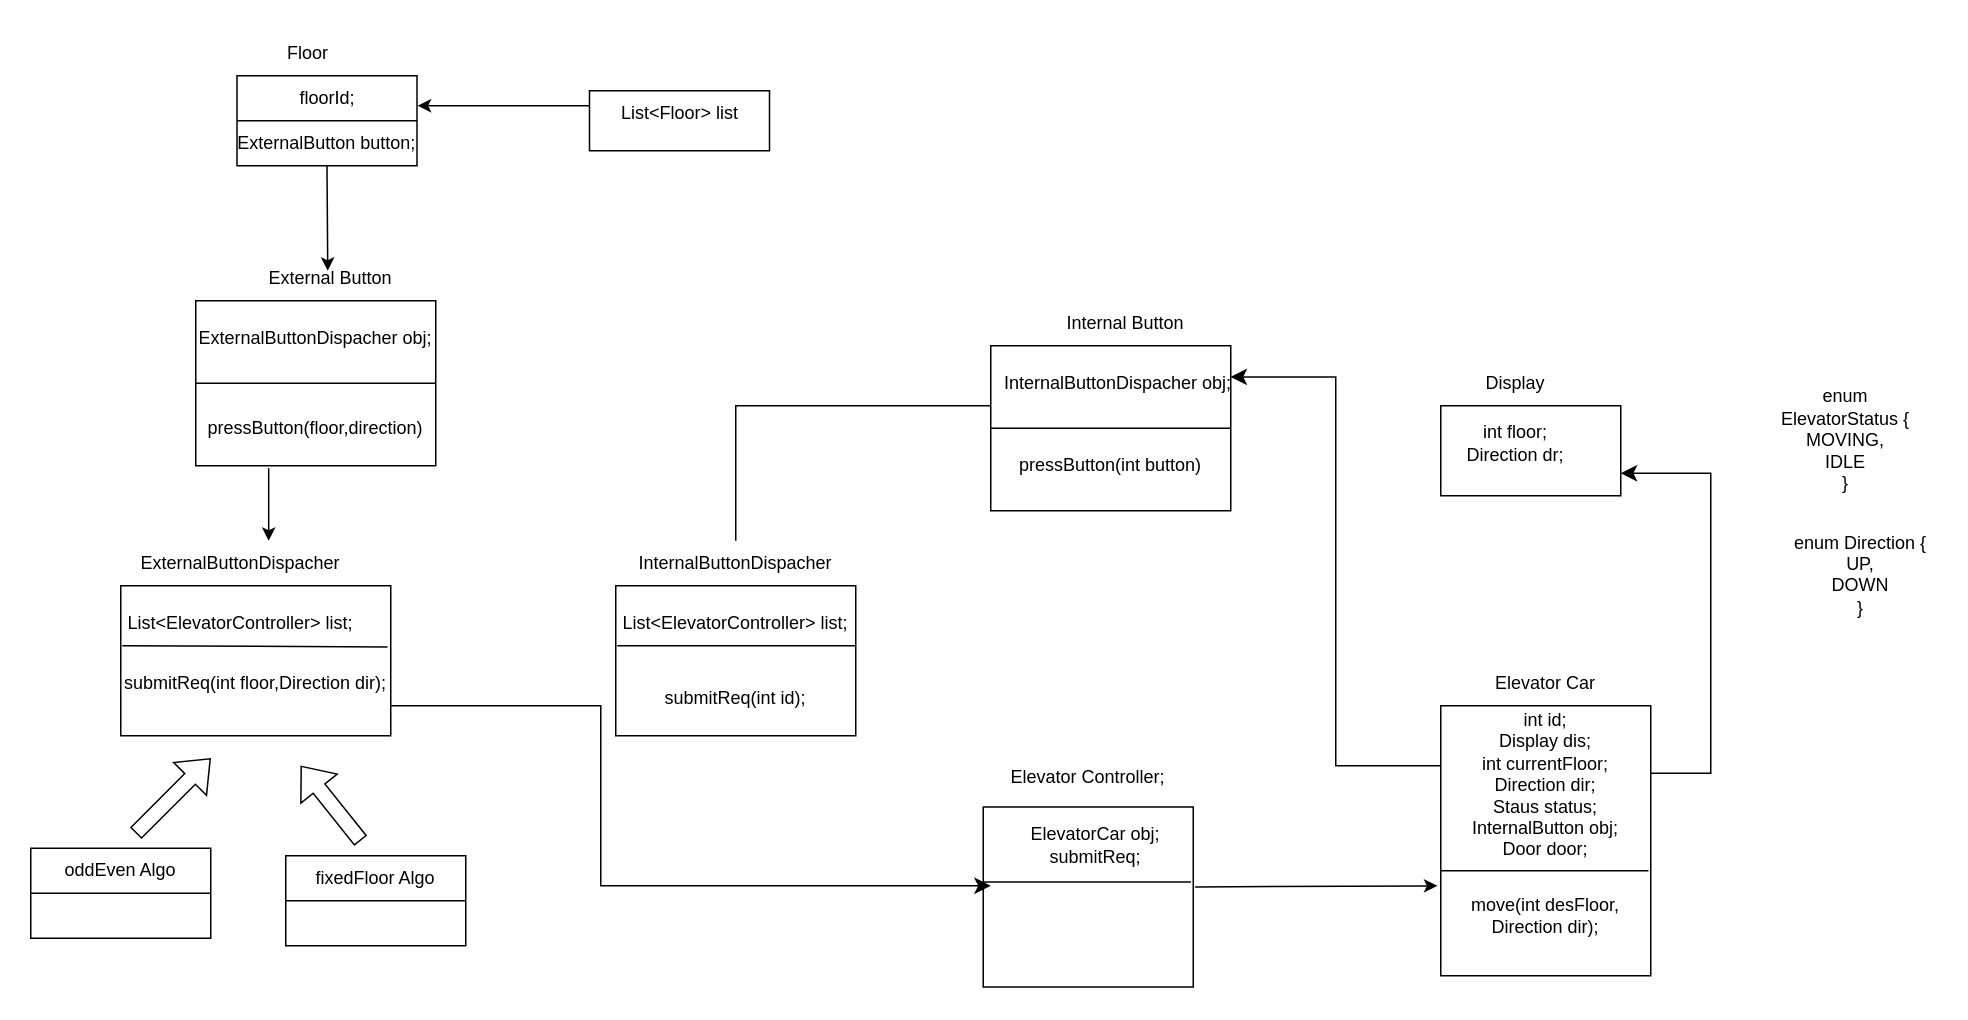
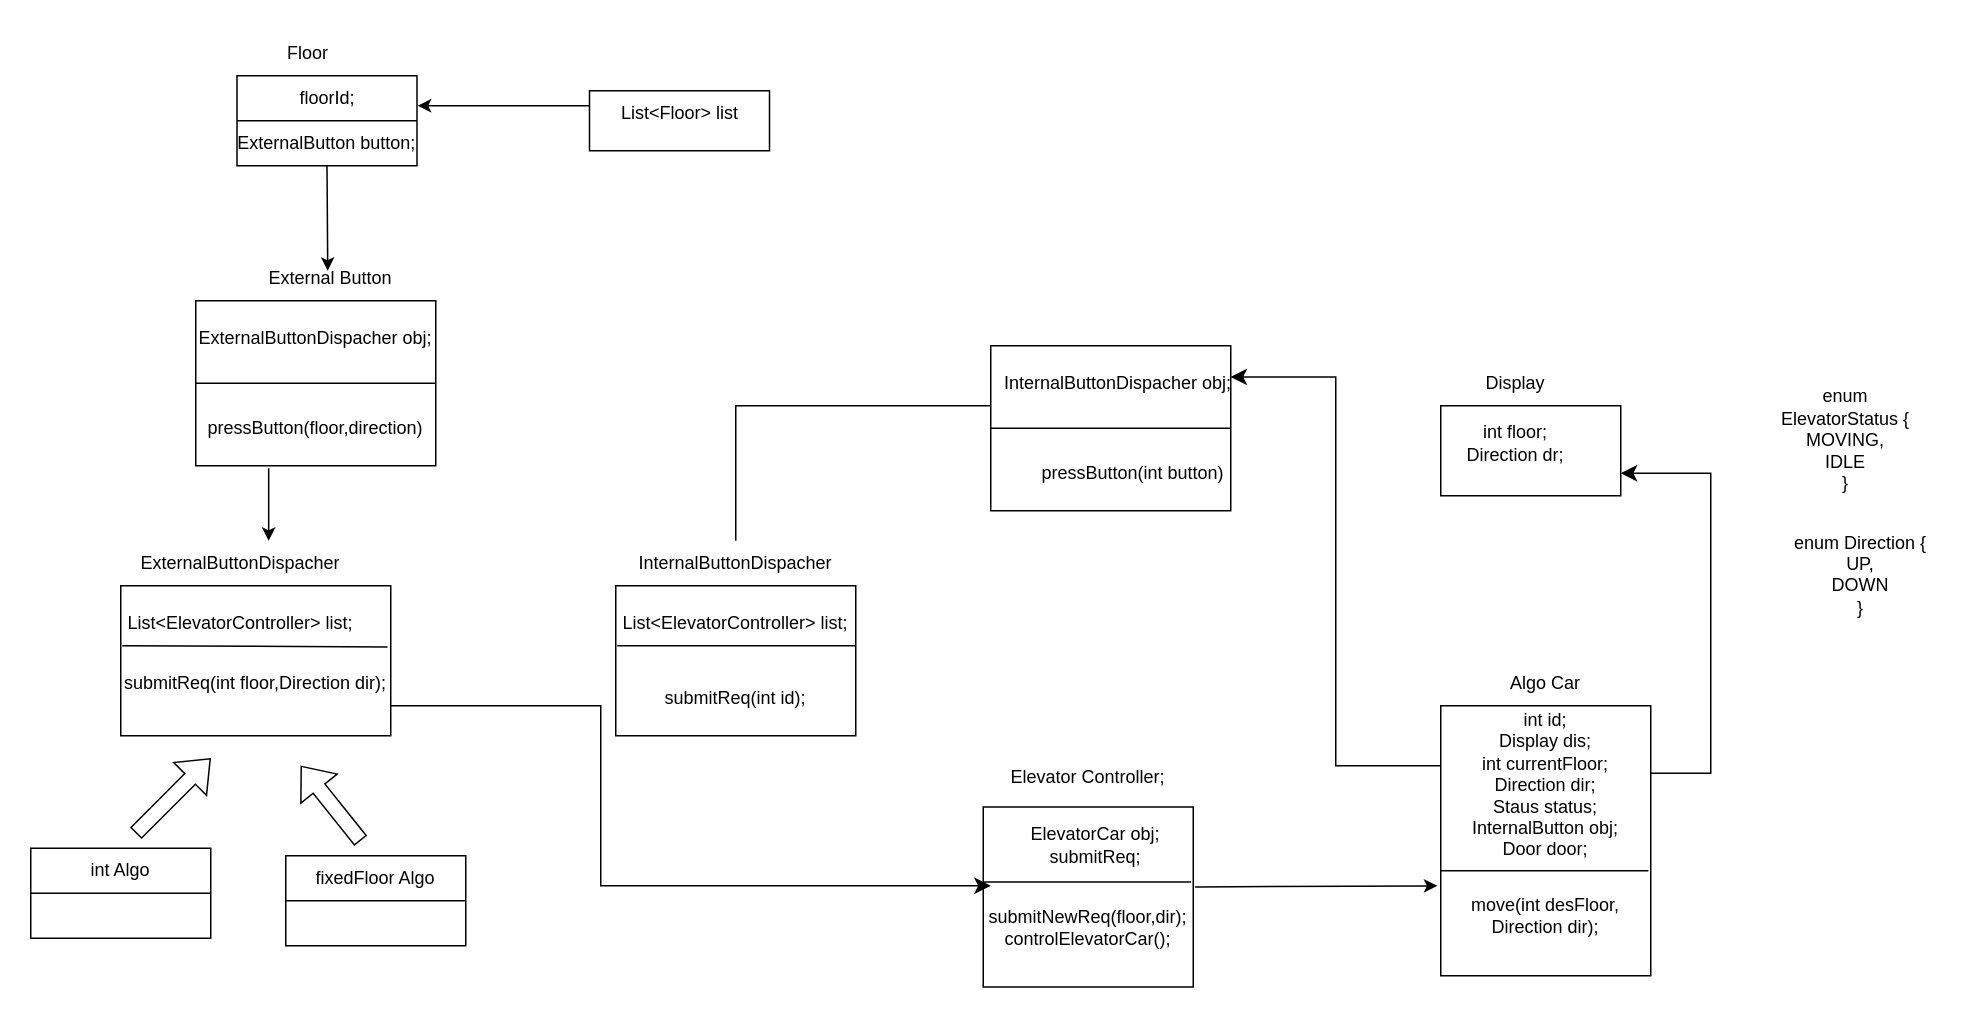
node "Internal Button": removed
node "pressButton(int button)": moved (1111, 466) -> (1133, 473)
node "Elevator Car": label "Elevator Car" -> "Algo Car"
node "oddEven Algo": label "oddEven Algo" -> "int Algo"
node "submitNewReq(floor,dir); controlElevatorCar();": added
